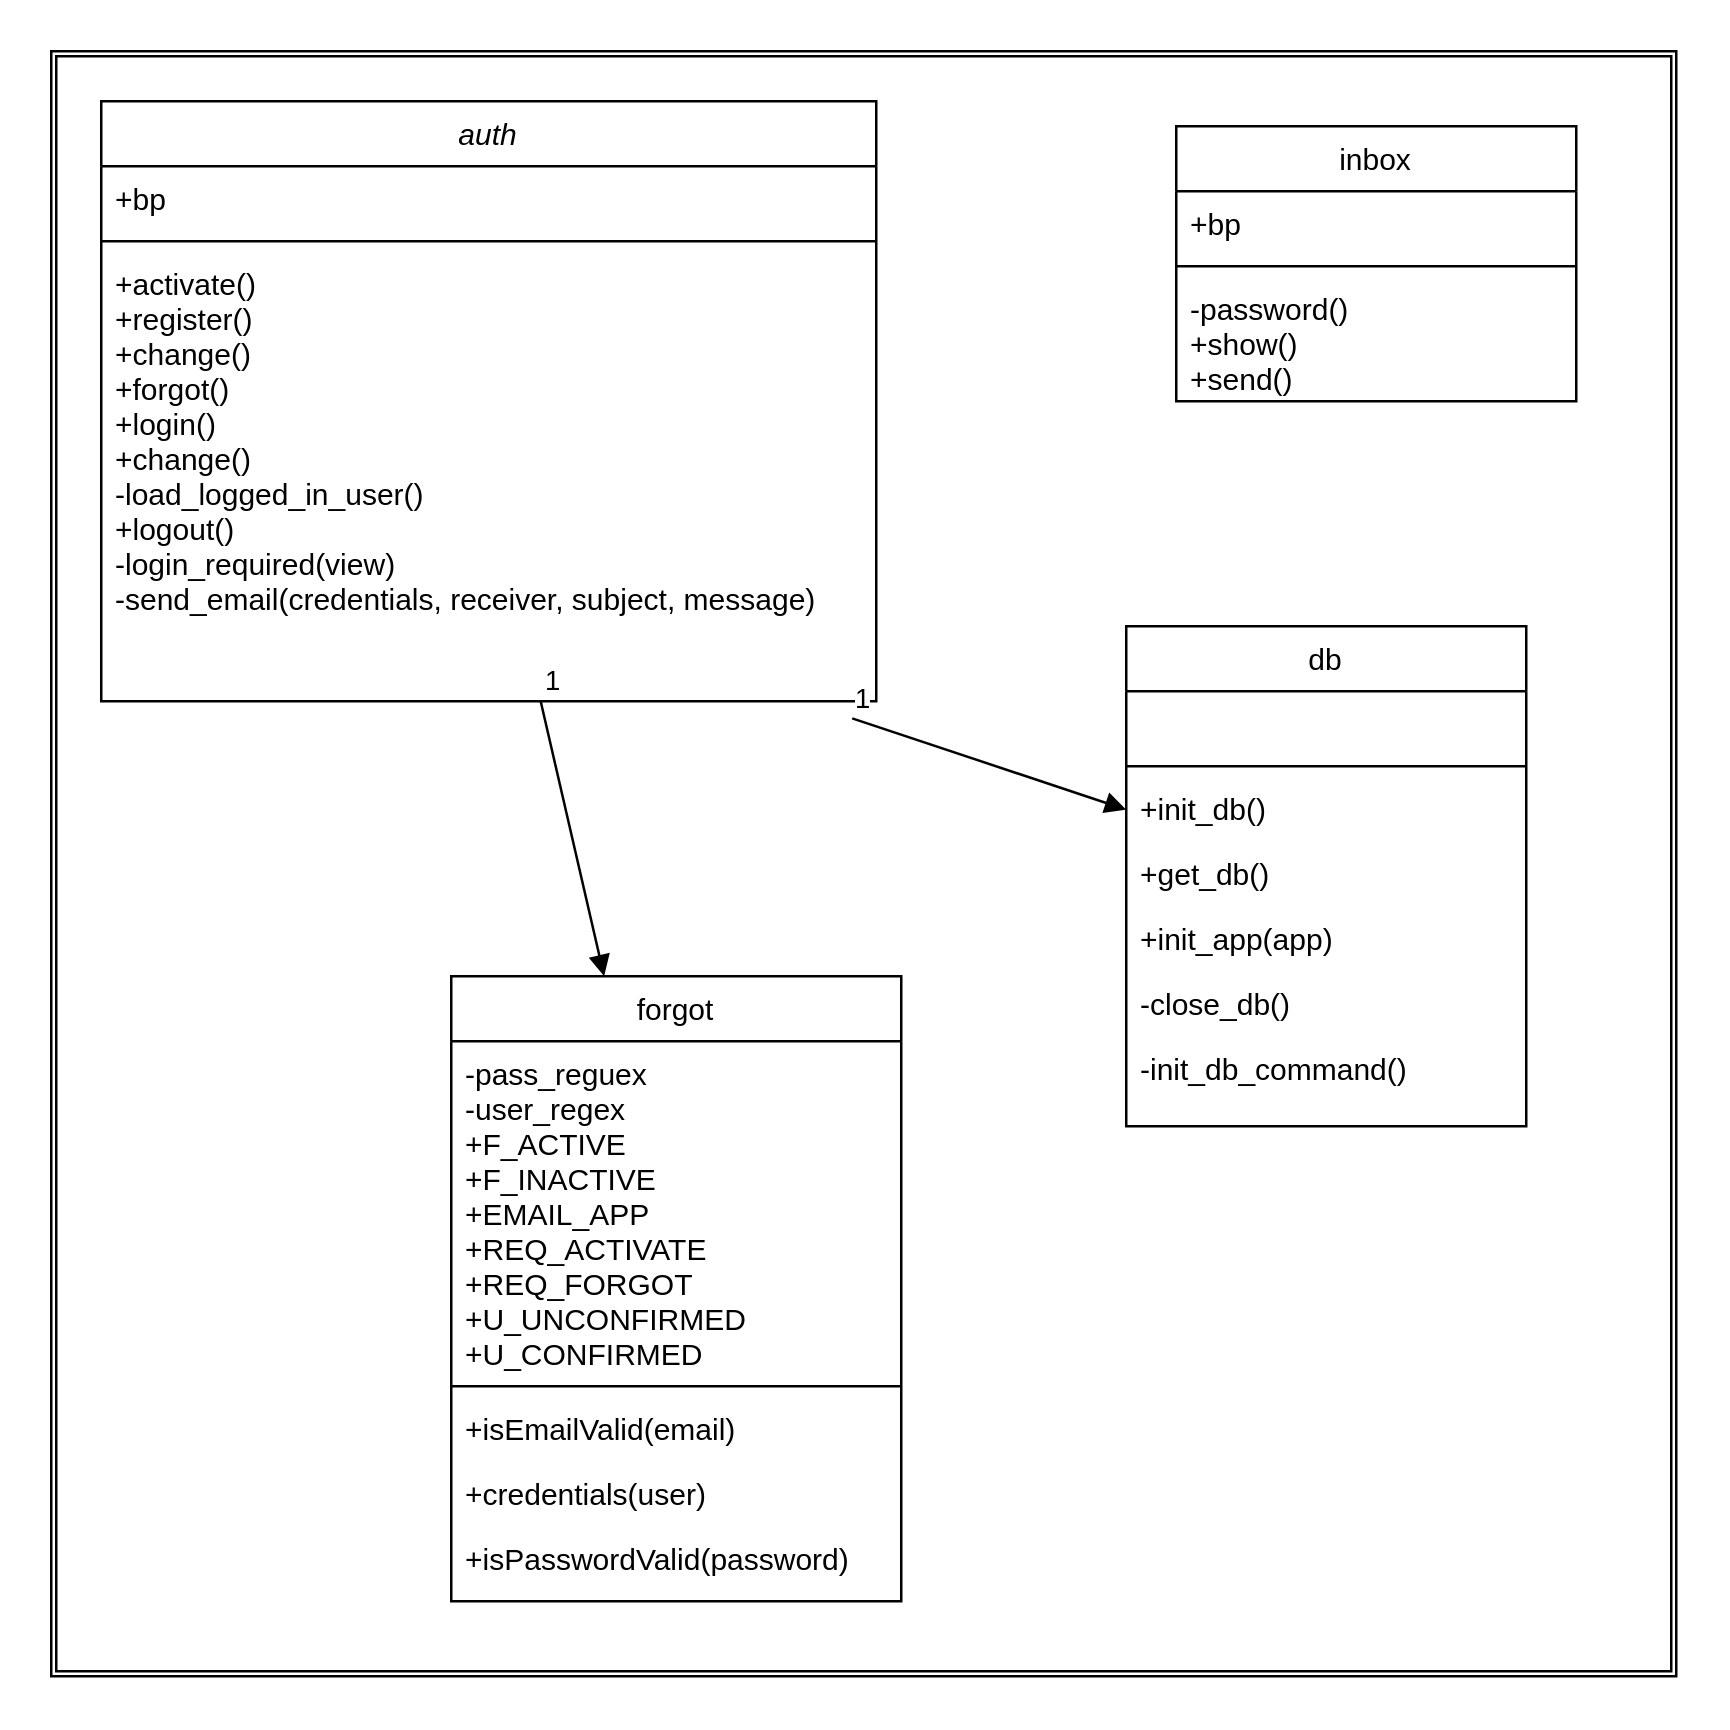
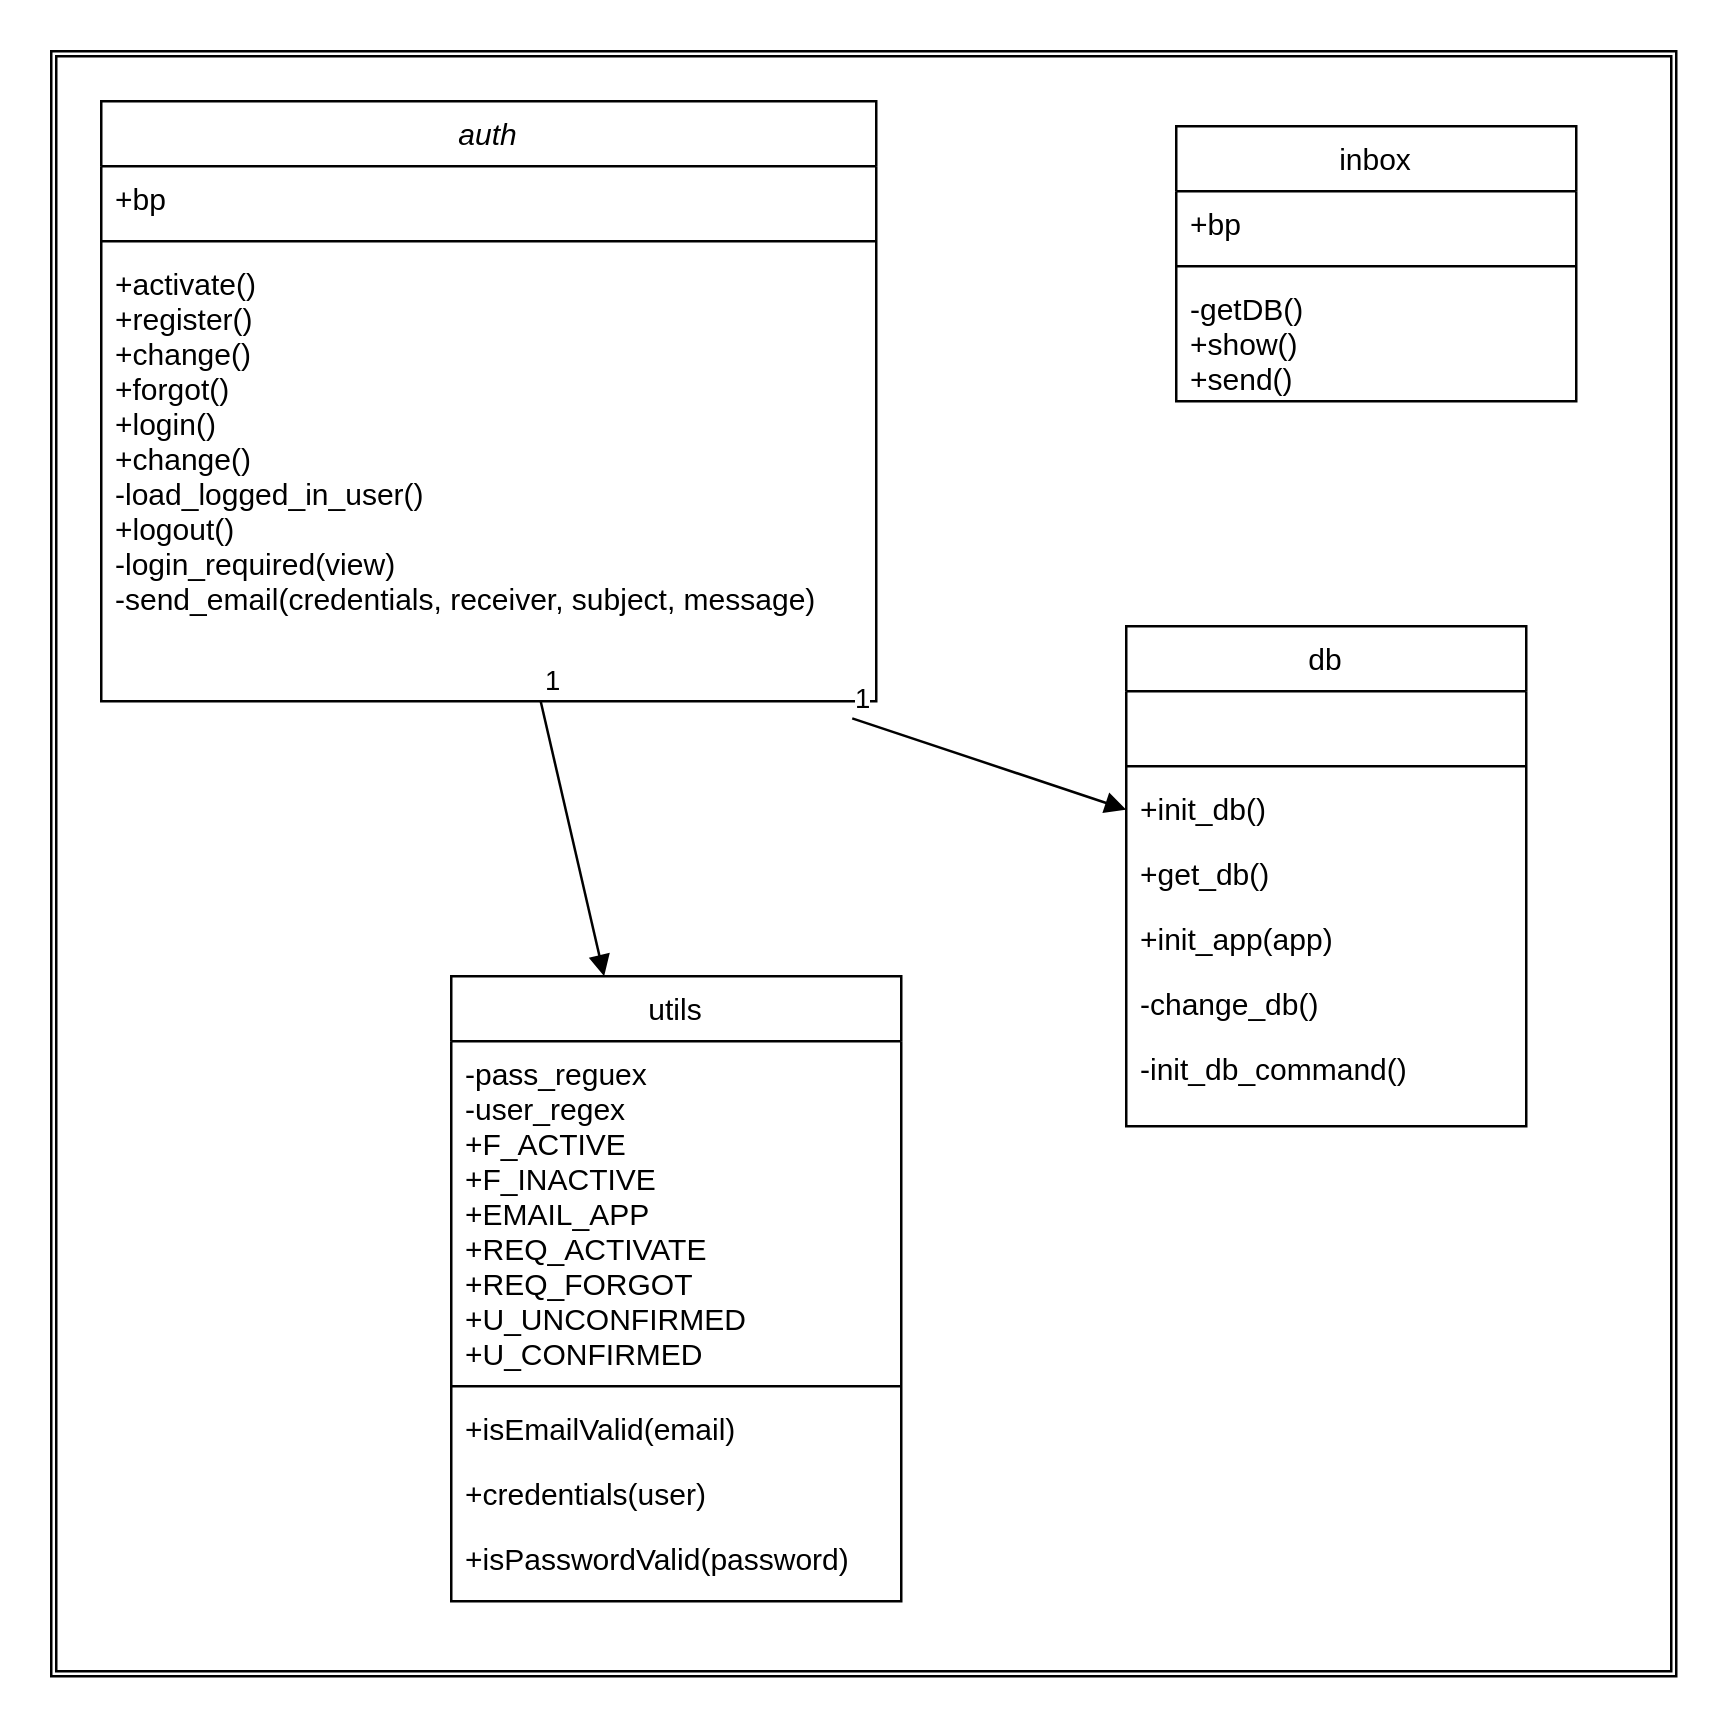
node "-password() +show() +send()": label "-password() +show() +send()" -> "-getDB() +show() +send()"
node "-close_db()": label "-close_db()" -> "-change_db()"
node "forgot": label "forgot" -> "utils"
